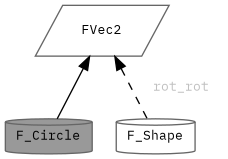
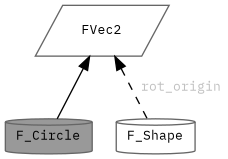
edge "F_Shape" -> "FVec2": label " rot_rot" -> " rot_origin"
